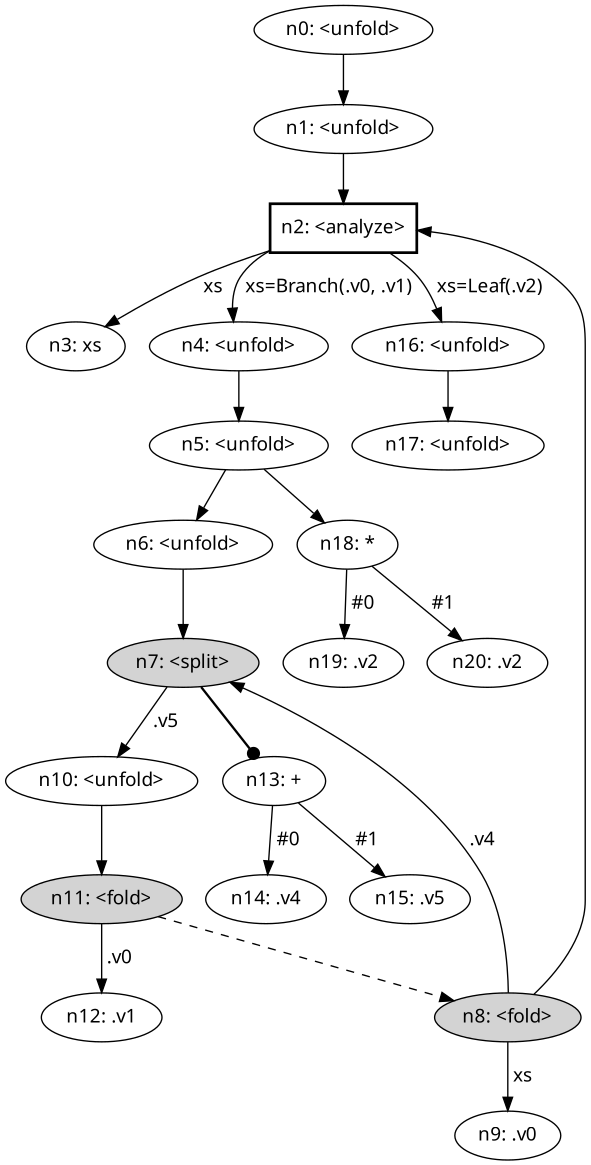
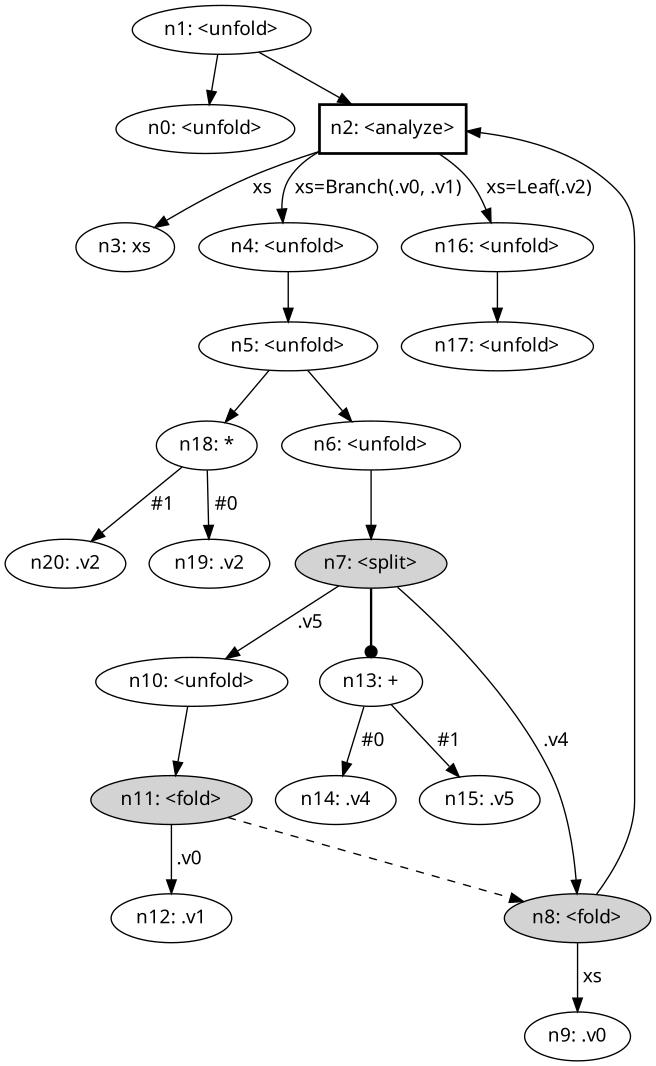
edge "n0: <unfold>" -> "n1: <unfold>": reversed
edge "n8: <fold>" -> "n7: <split>": reversed
